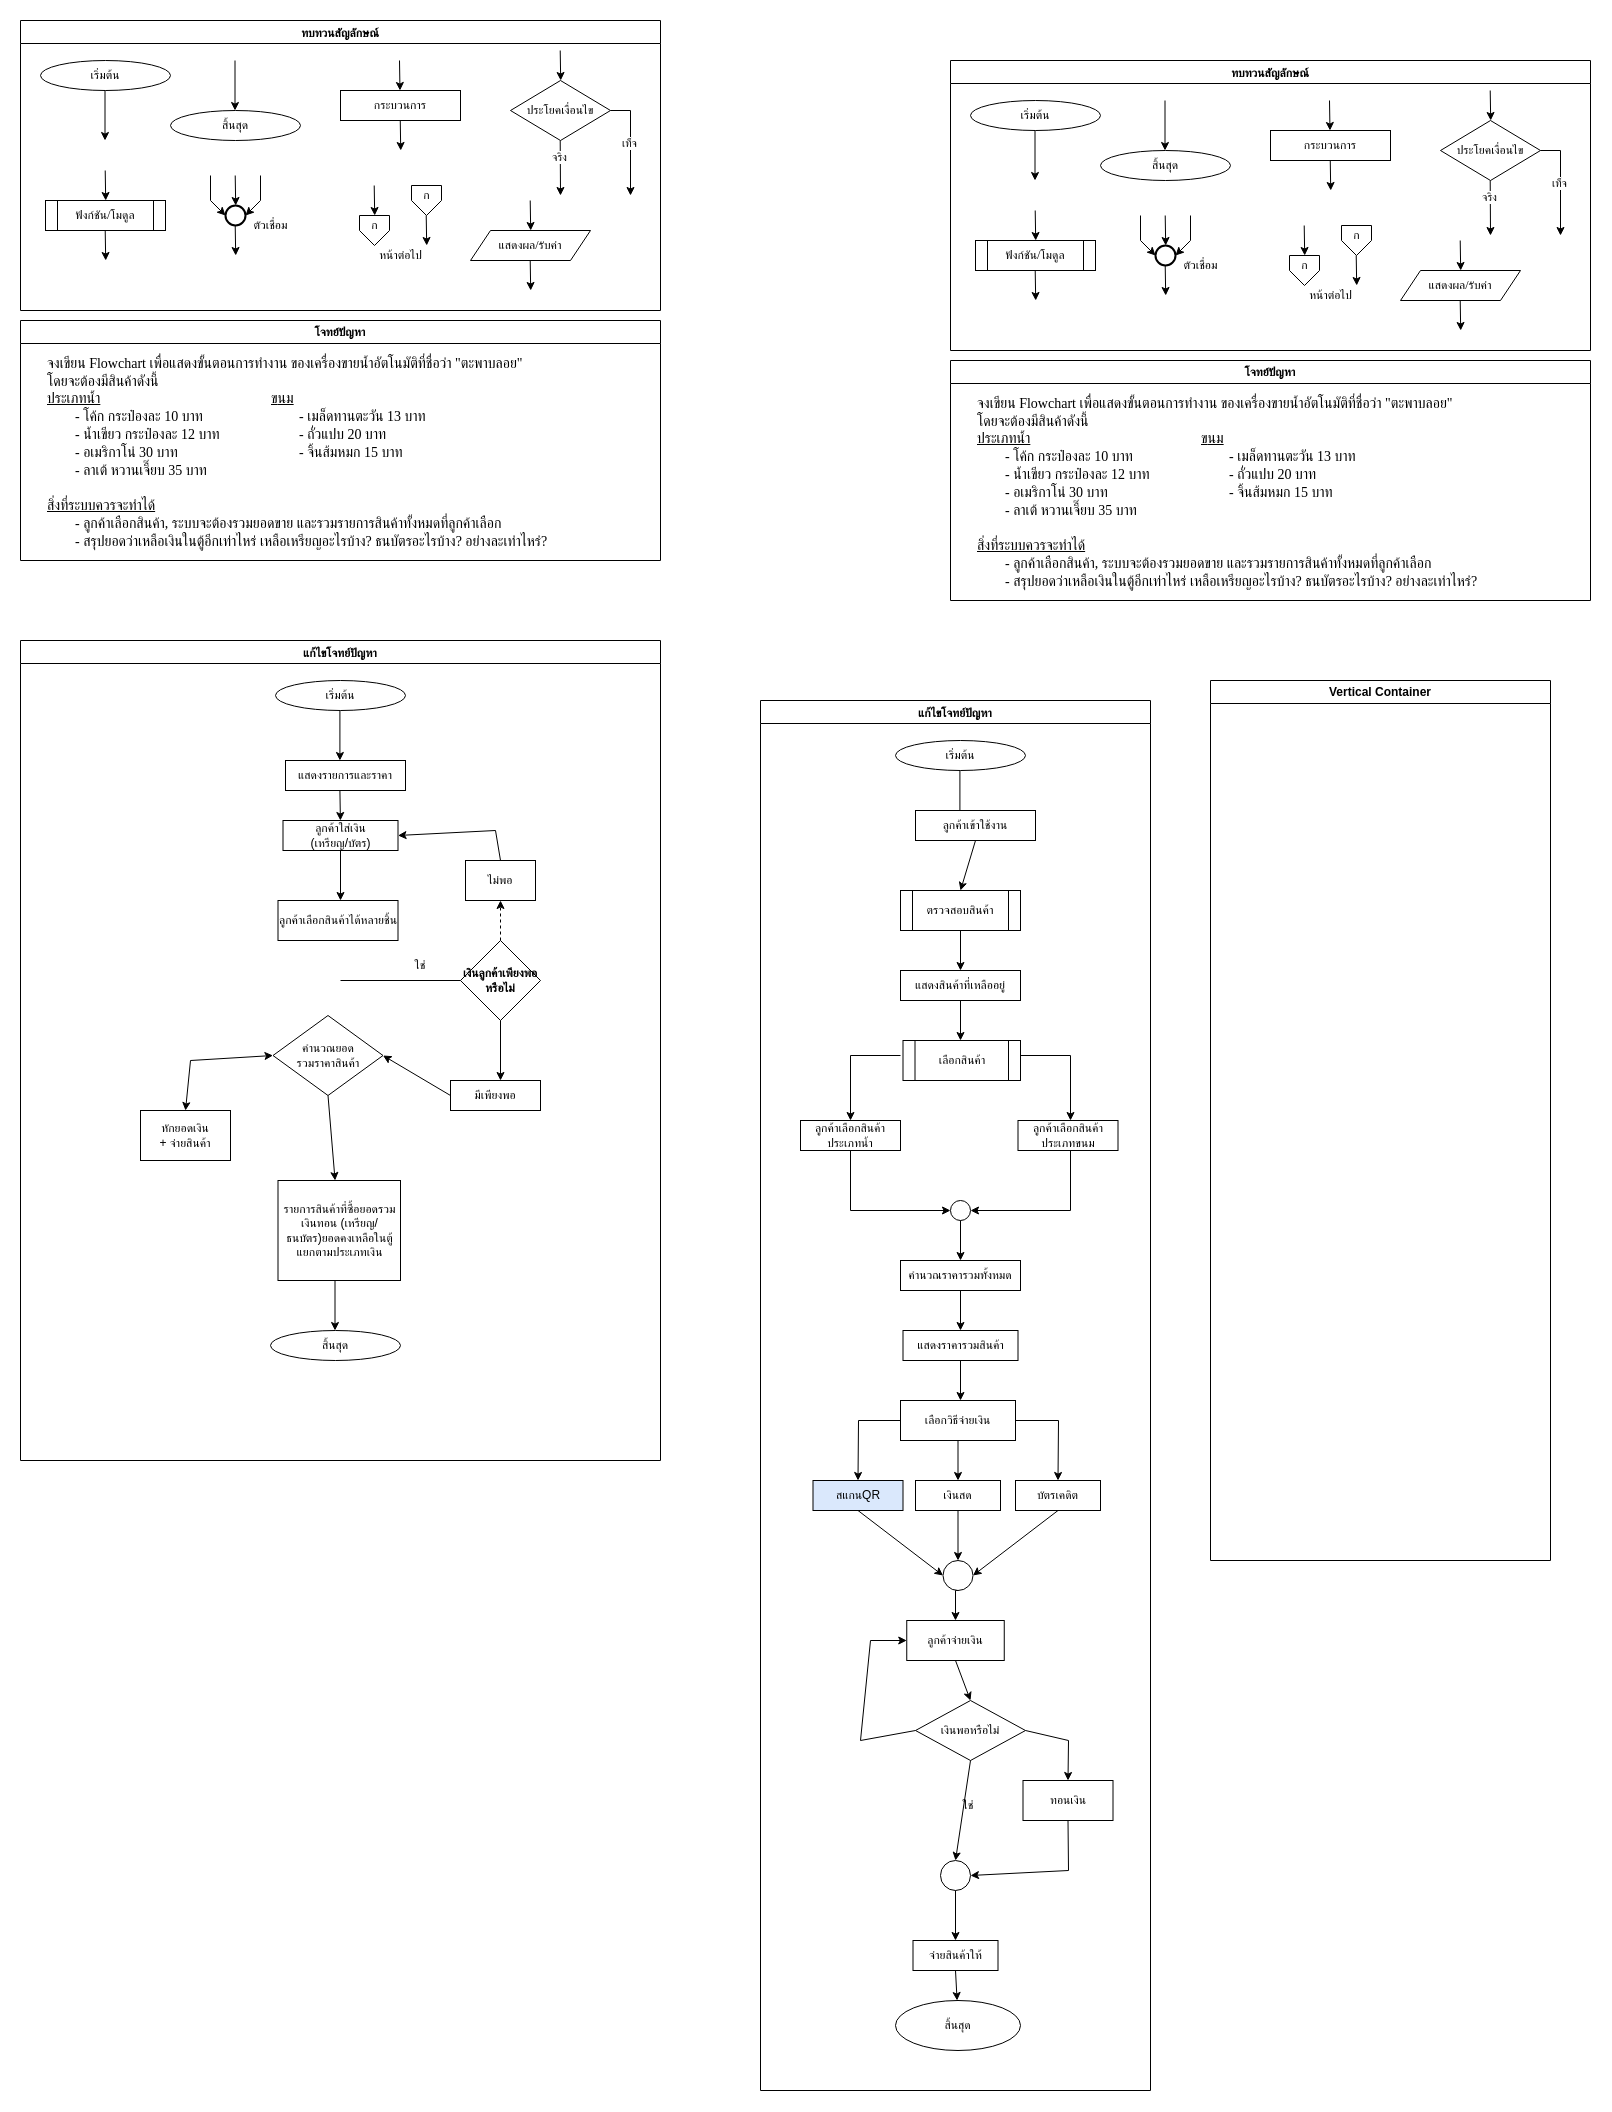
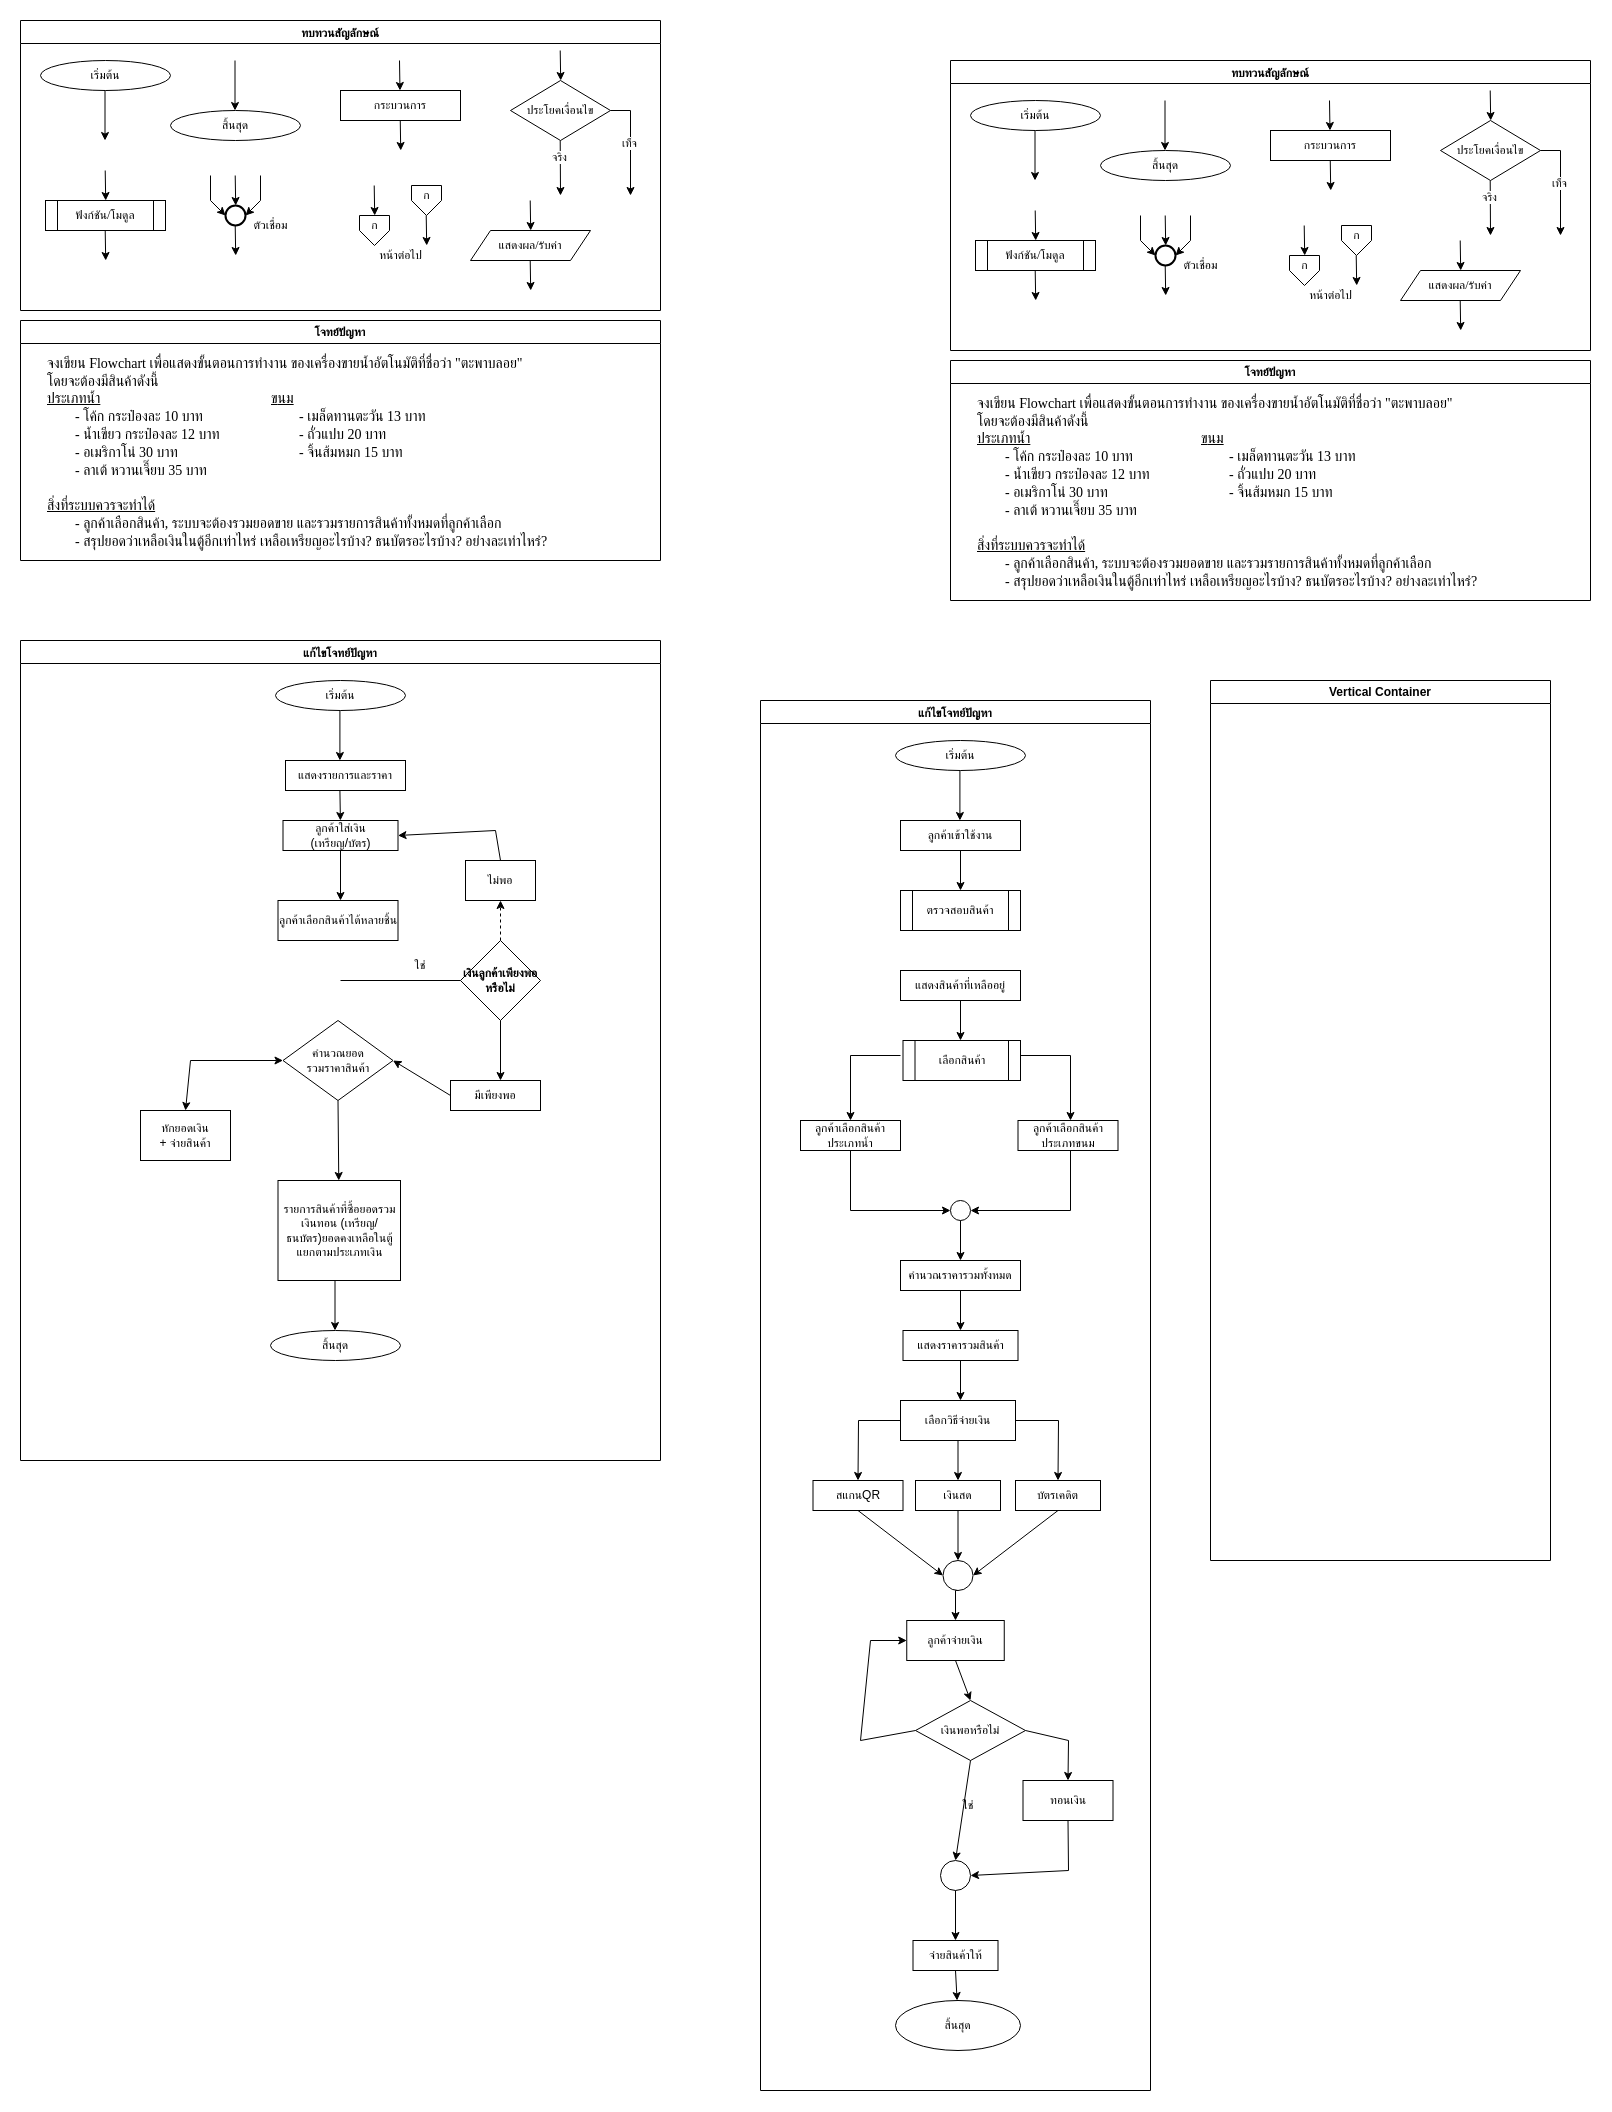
node "ลูกค้าเข้าใช้งาน": moved (976, 826) -> (961, 836)
edge "ตรวจสอบสินค้า" -> "แสดงสินค้าที่เหลืออยู่": removed
node "คำนวณยอด รวมราคาสินค้า": moved (328, 1056) -> (338, 1061)
node "สแกนQR": fillcolor #dae8fc -> #ffffff
